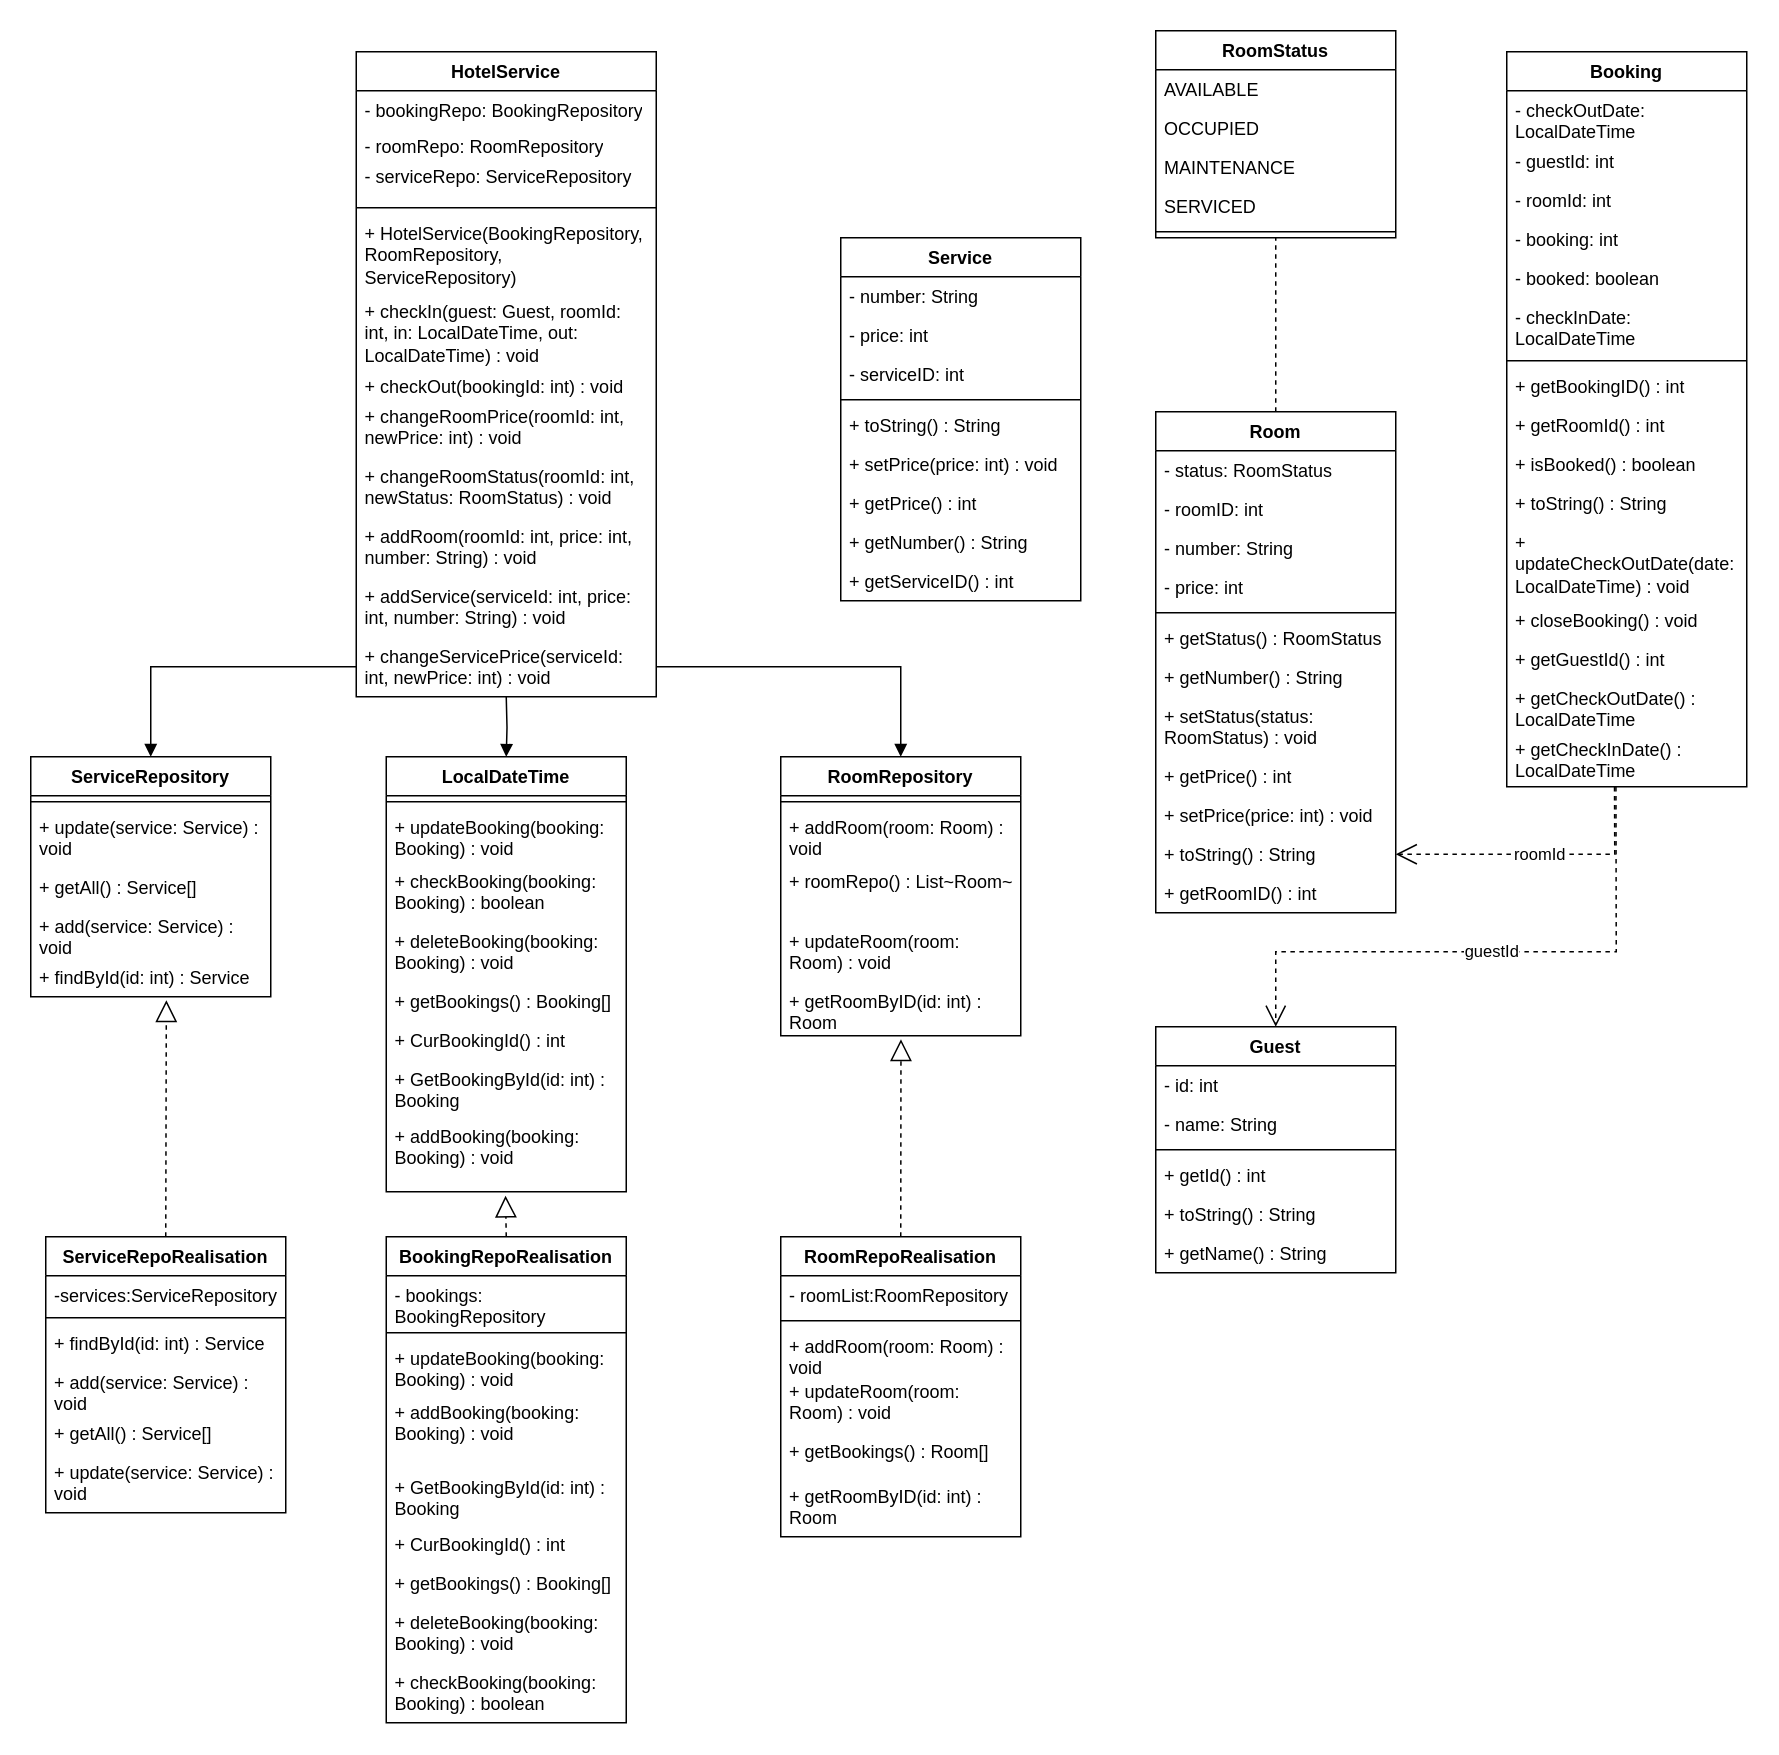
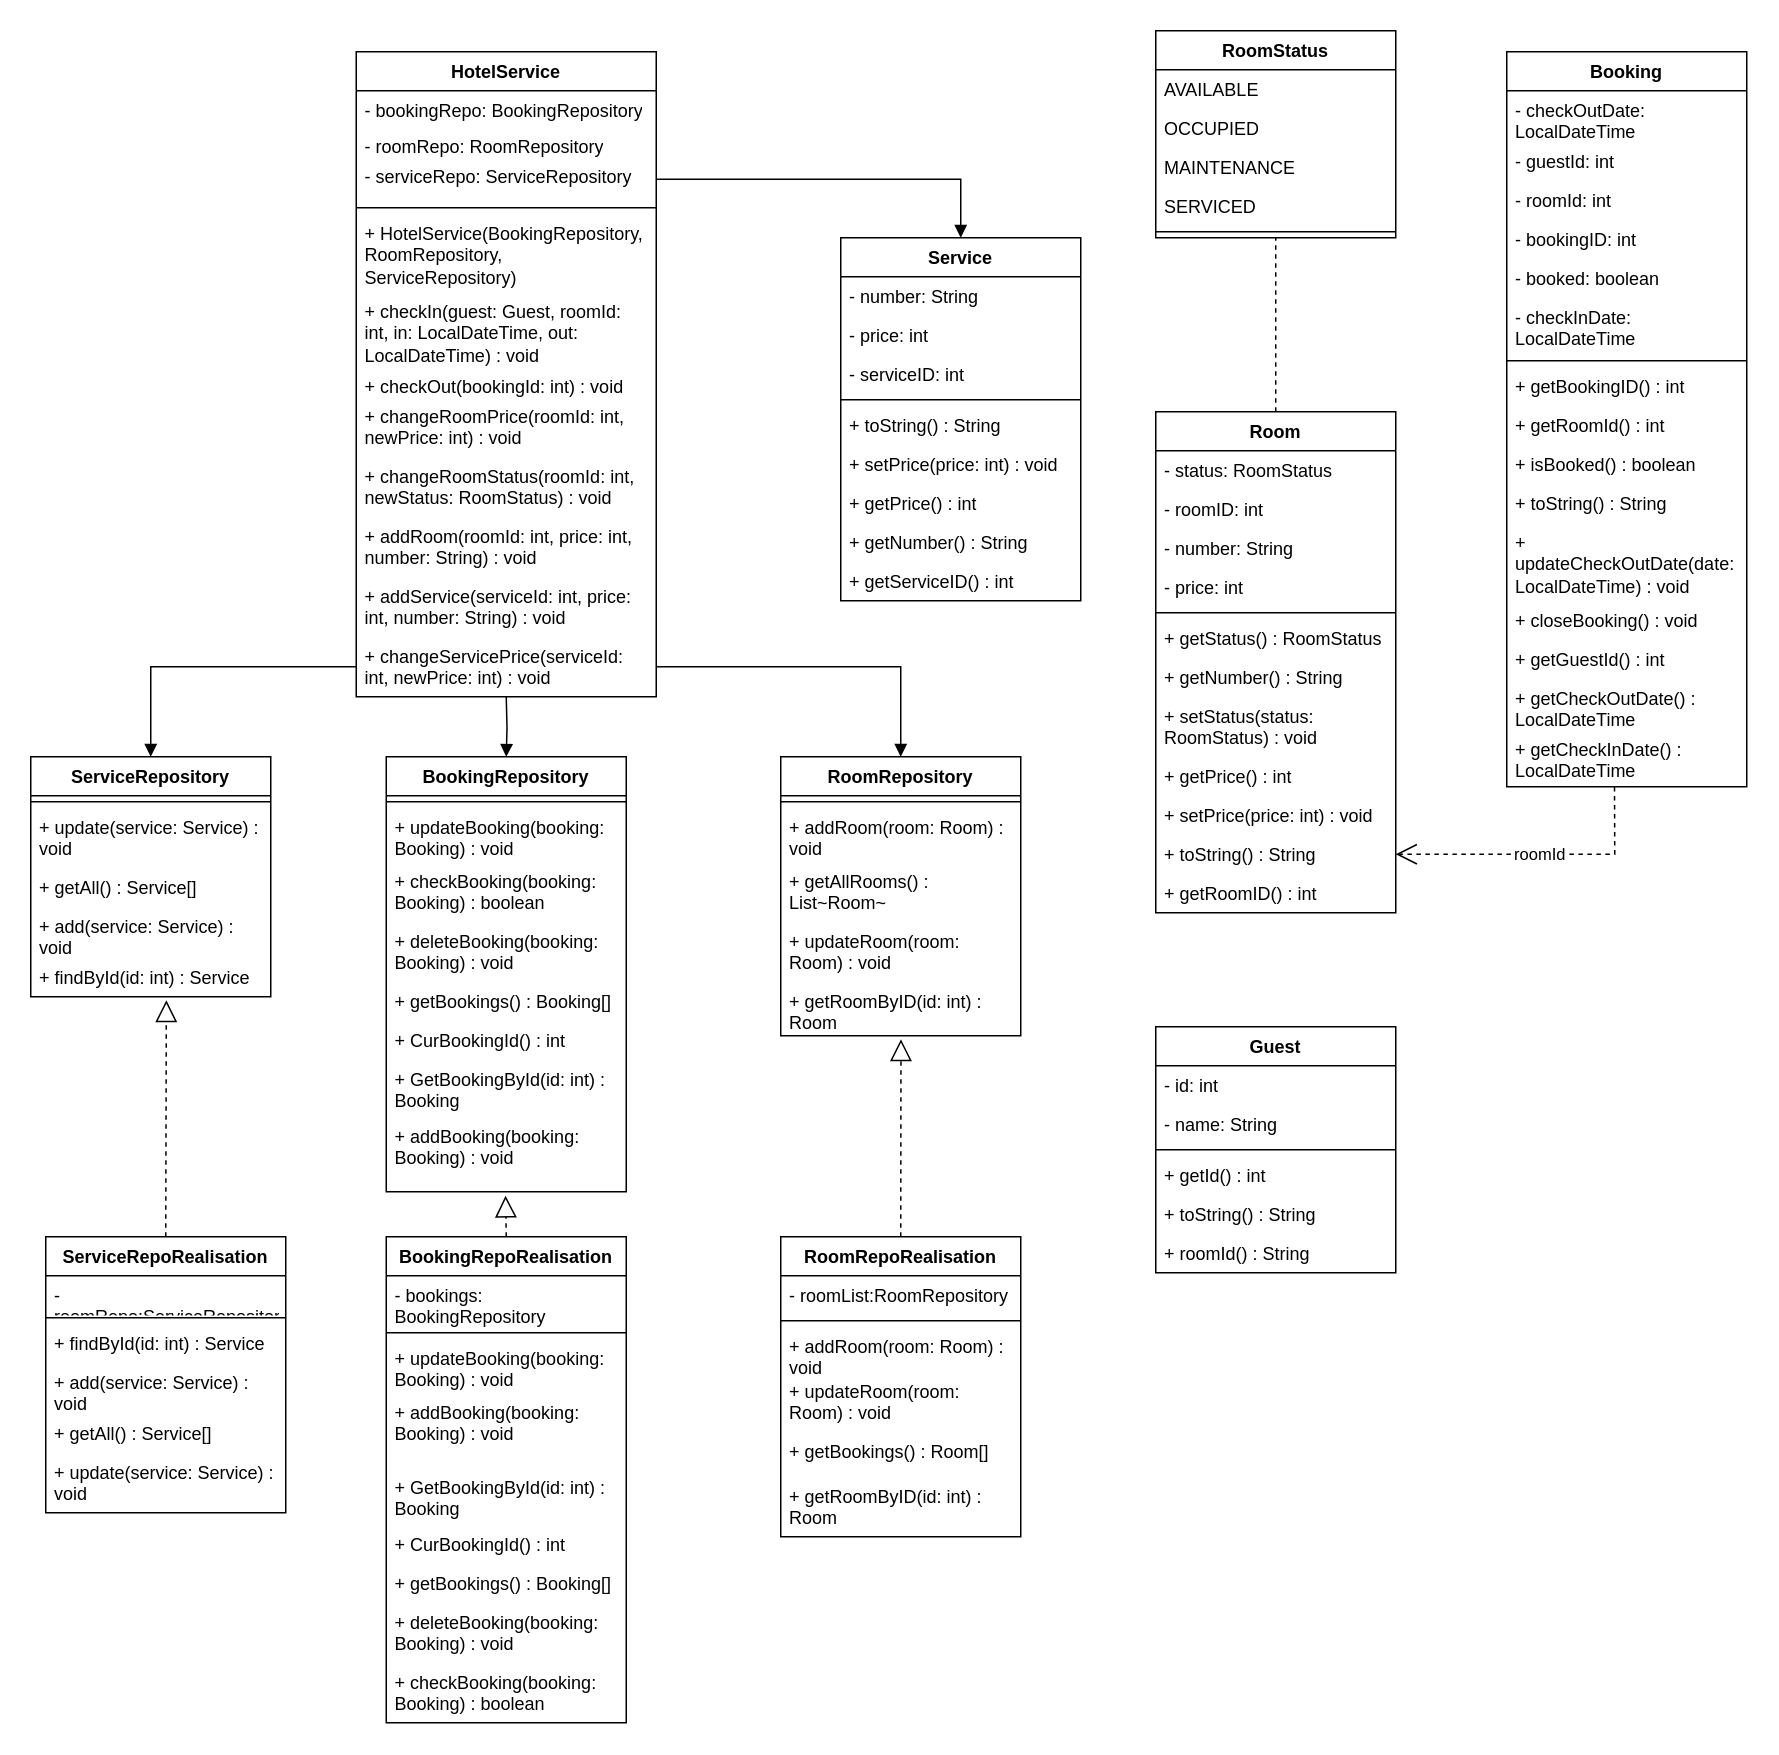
edge "- serviceRepo: ServiceRepository" -> "Service": added
node "- booking: int": label "- booking: int" -> "- bookingID: int"
node "LocalDateTime": label "LocalDateTime" -> "BookingRepository"
node "+ roomRepo() : List~Room~": label "+ roomRepo() : List~Room~" -> "+ getAllRooms() : List~Room~"
edge "+ getCheckInDate() : LocalDateTime" -> "Guest": removed, label "guestId"
node "+ getName() : String": label "+ getName() : String" -> "+ roomId() : String"
node "-services:ServiceRepository": label "-services:ServiceRepository" -> "-roomRepo:ServiceRepository"
